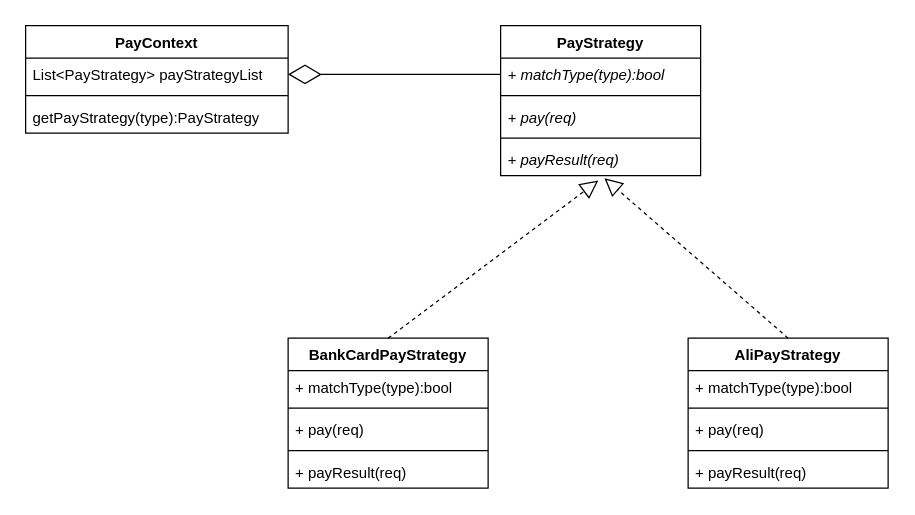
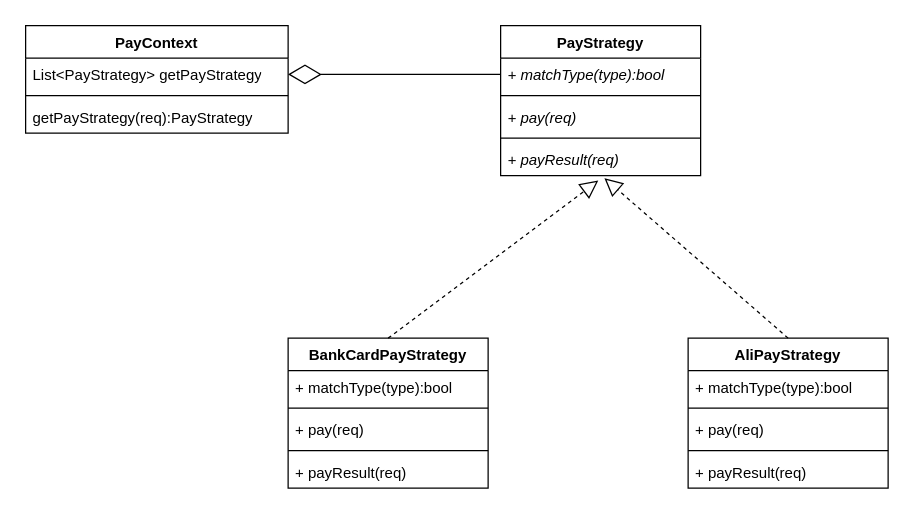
node "List<PayStrategy> payStrategyList": label "List<PayStrategy> payStrategyList" -> "List<PayStrategy> getPayStrategy"
node "getPayStrategy(type):PayStrategy": label "getPayStrategy(type):PayStrategy" -> "getPayStrategy(req):PayStrategy"
